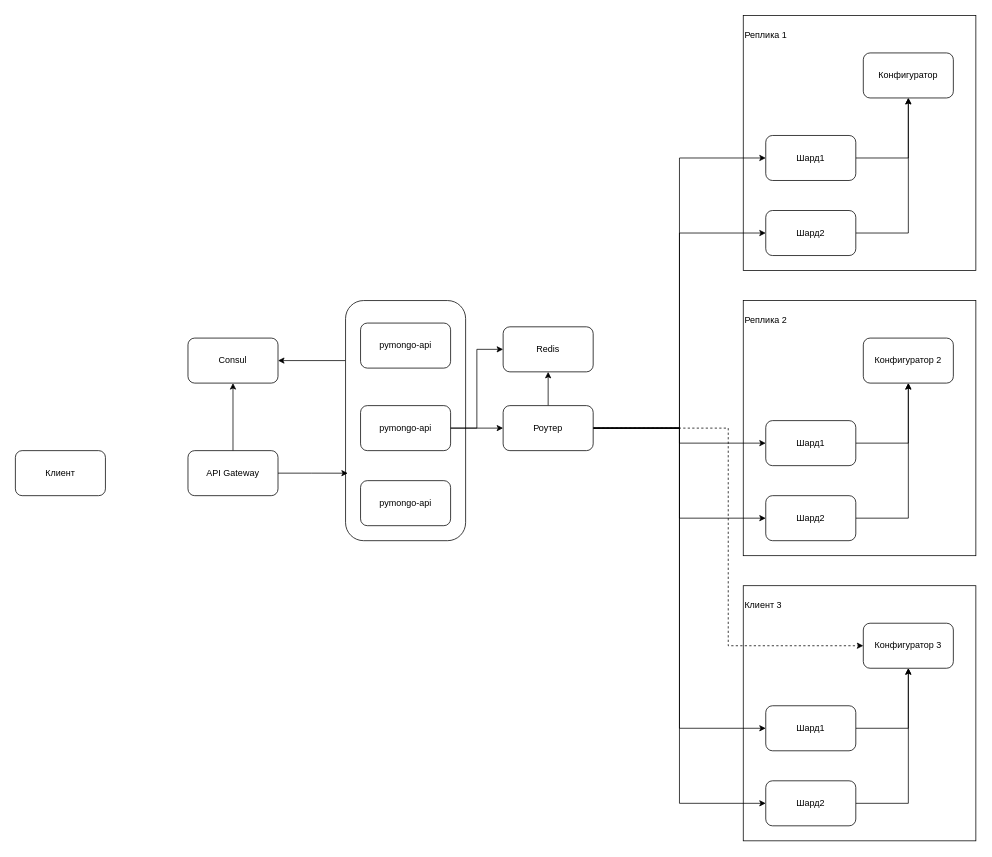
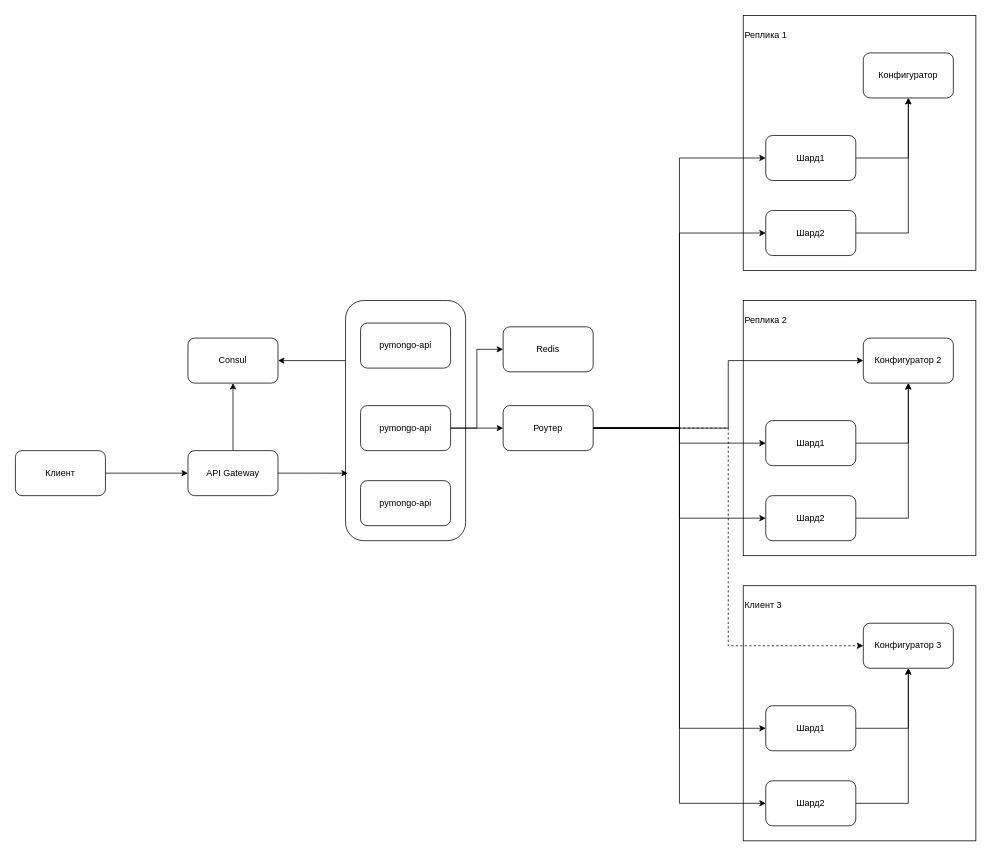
edge "Роутер" -> "Redis": now "Роутер" -> "Конфигуратор 2"
edge "Клиент" -> "API Gateway": added
